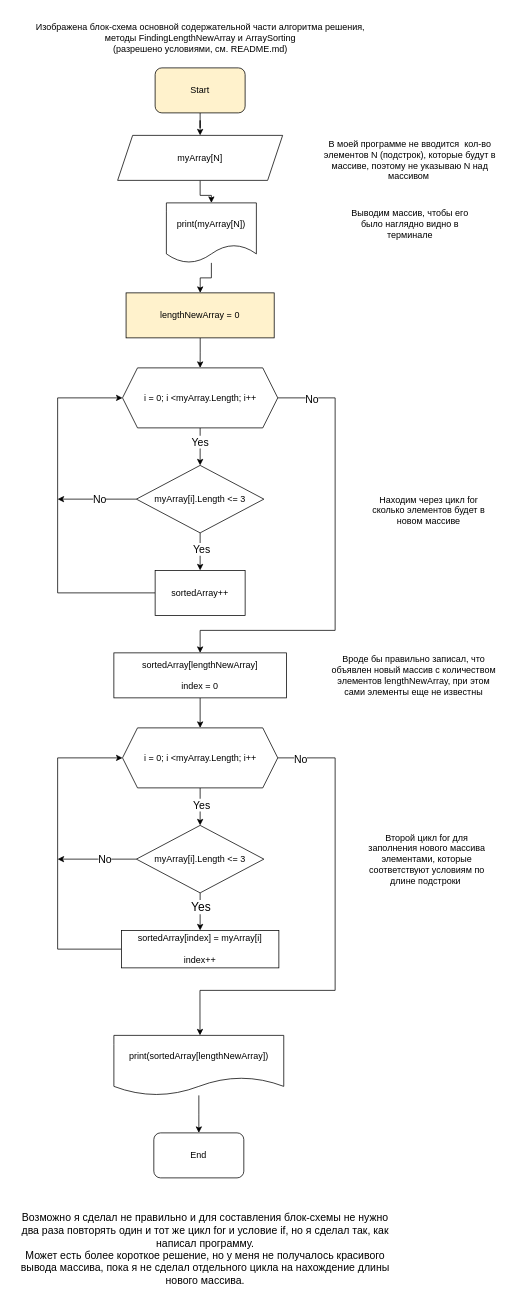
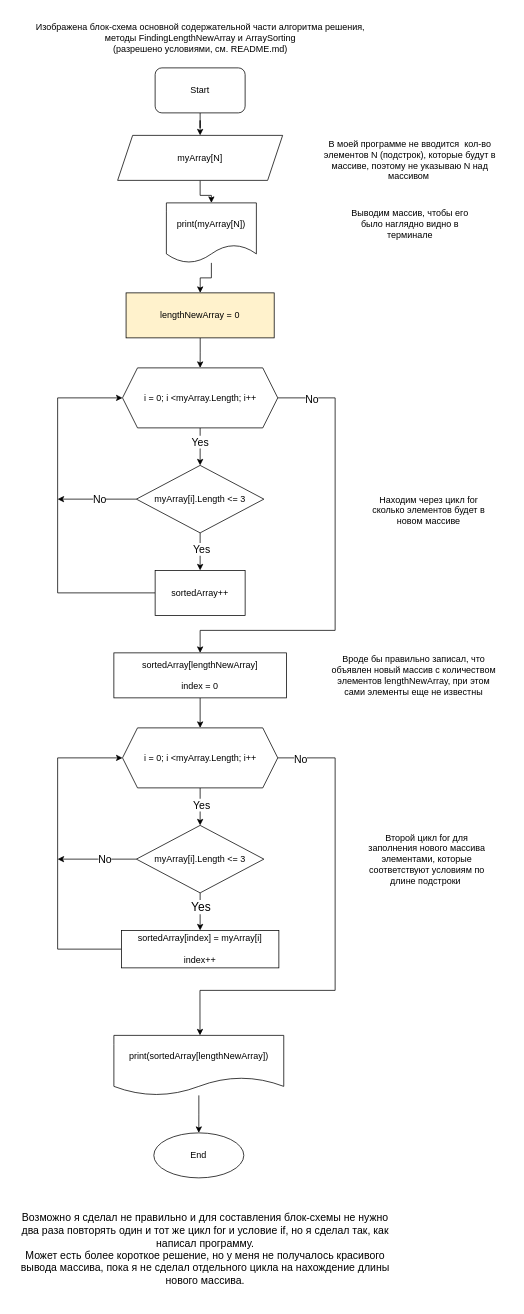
node "Start": fillcolor #fff2cc -> #ffffff
node "End": shape rounded rectangle -> ellipse
